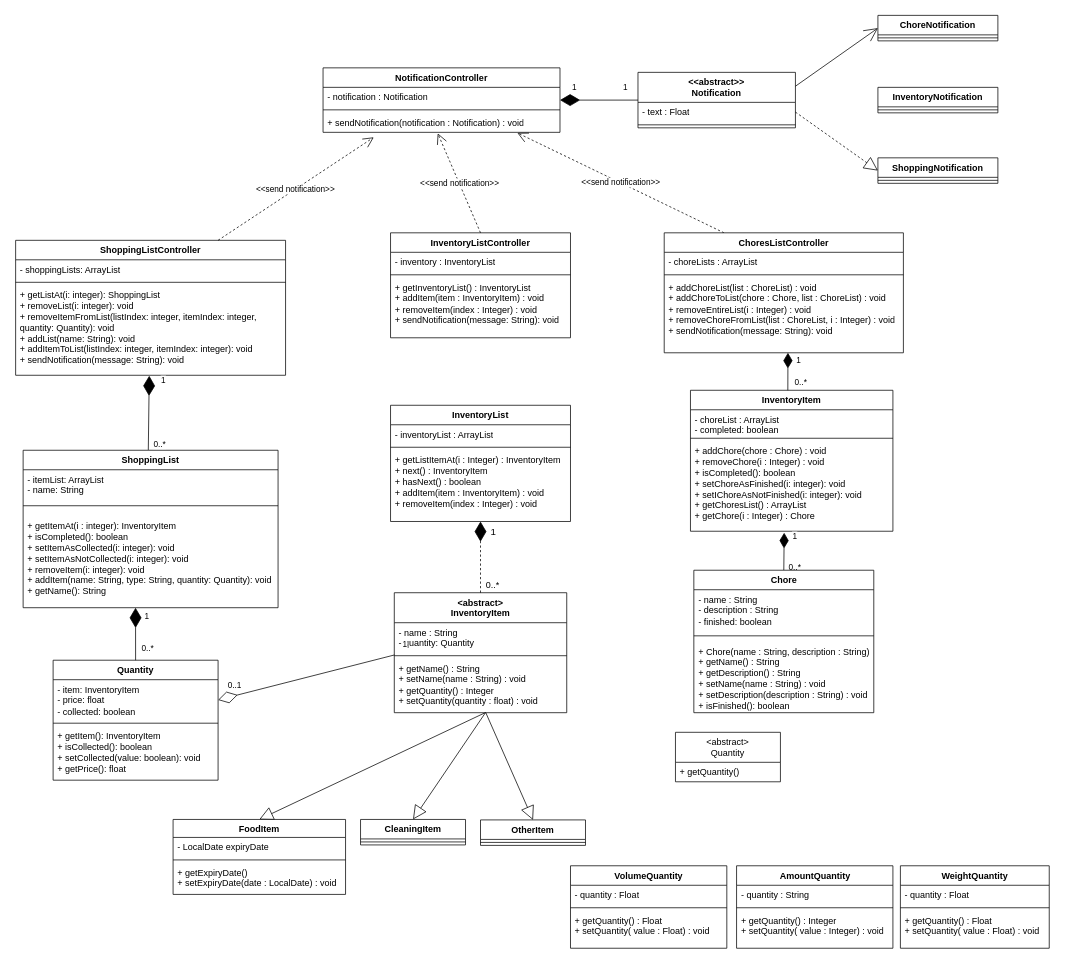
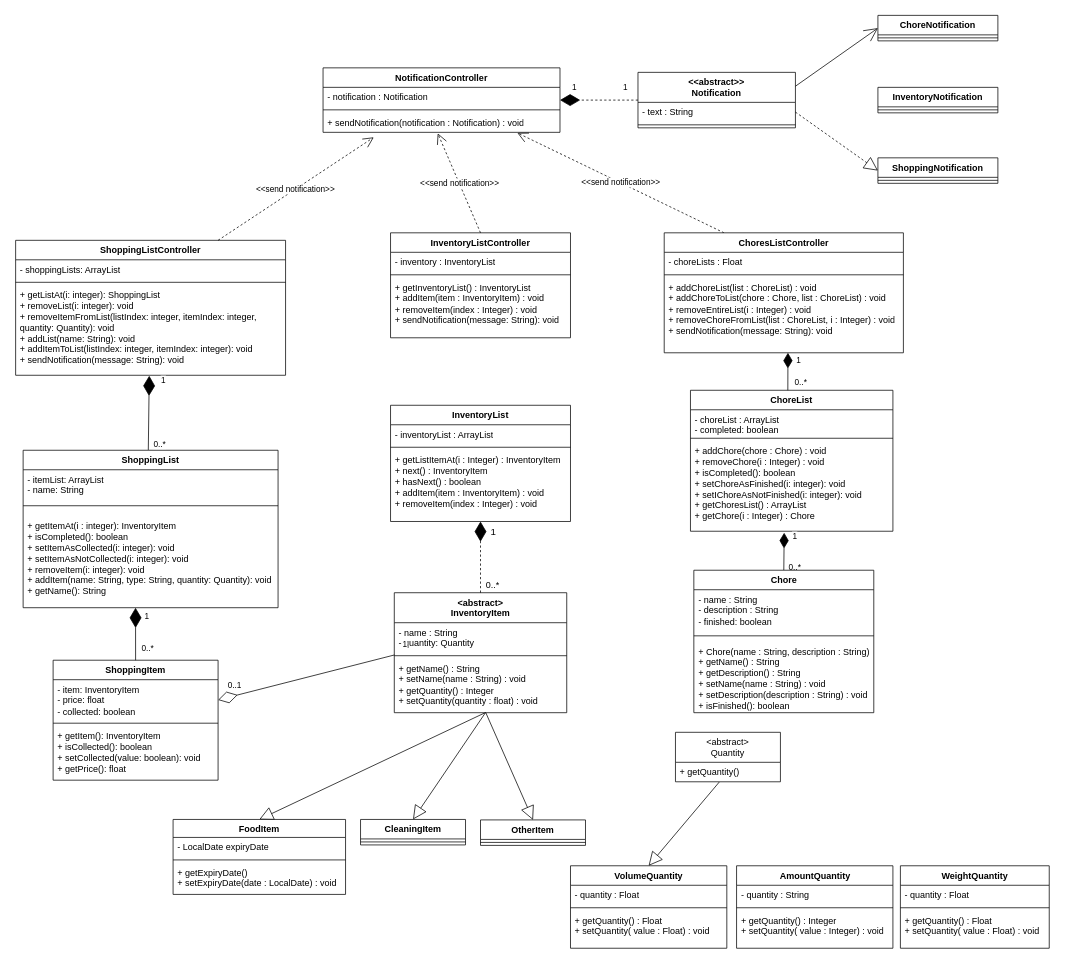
edge "<<abstract>> Notification" -> "NotificationController": style solid -> dashed
node "- text : Float": label "- text : Float" -> "- text : String"
node "- choreLists : ArrayList": label "- choreLists : ArrayList" -> "- choreLists : Float"
node "InventoryItem": label "InventoryItem" -> "ChoreList"
node "Quantity": label "Quantity" -> "ShoppingItem"
edge "+ getQuantity()" -> "VolumeQuantity": added
